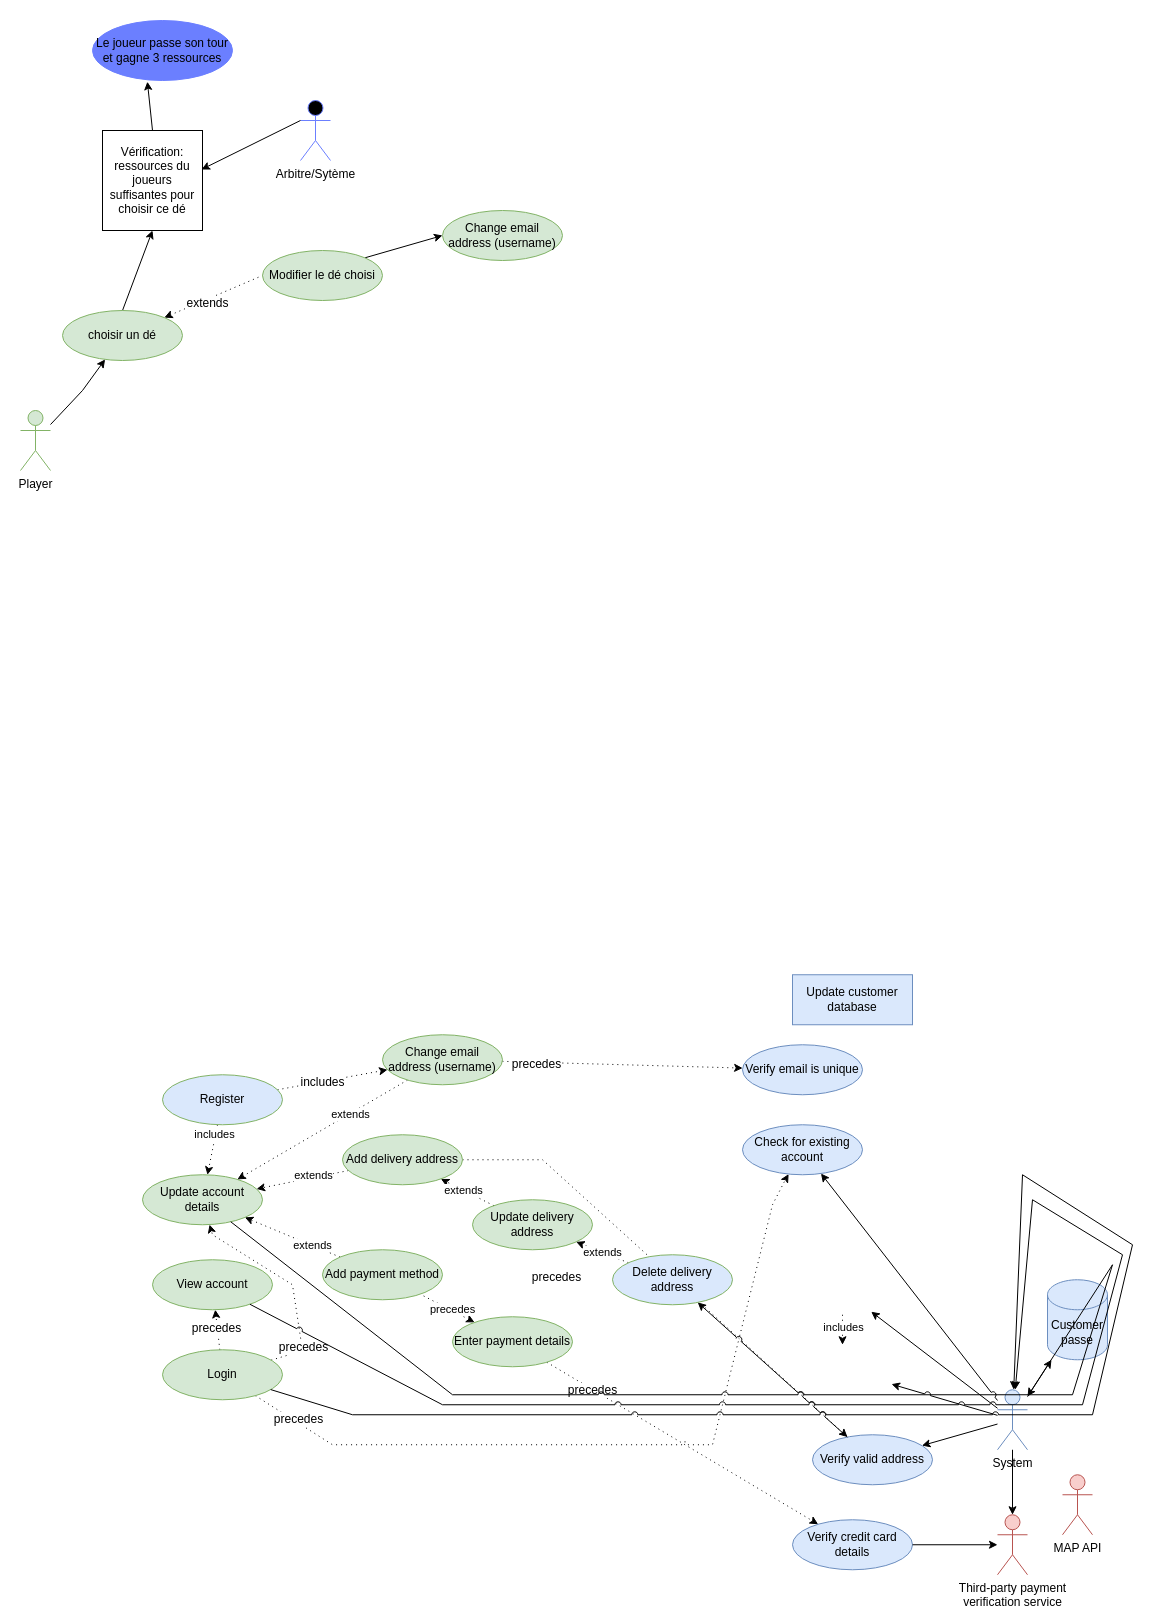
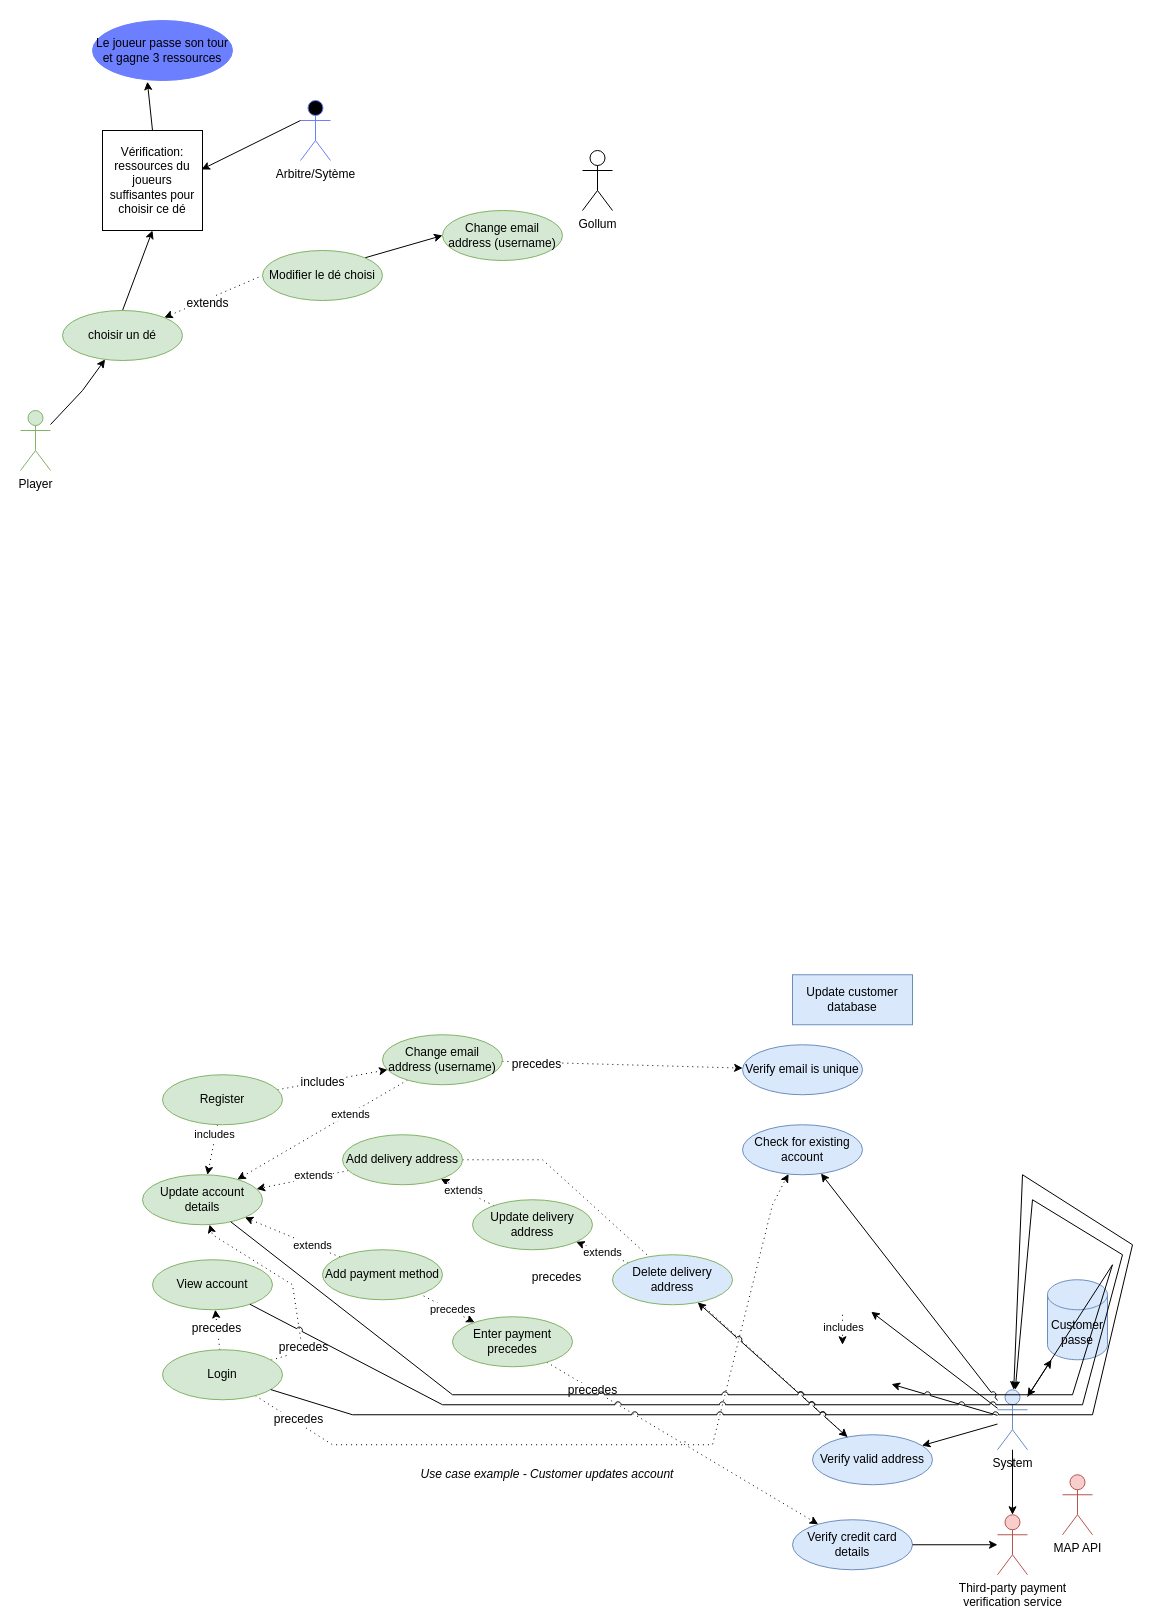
node "Gollum": added
node "Register": fillcolor #dae8fc -> #d5e8d4
node "Enter payment details": label "Enter payment details" -> "Enter payment precedes"
node "Use case example - Customer updates account": added
